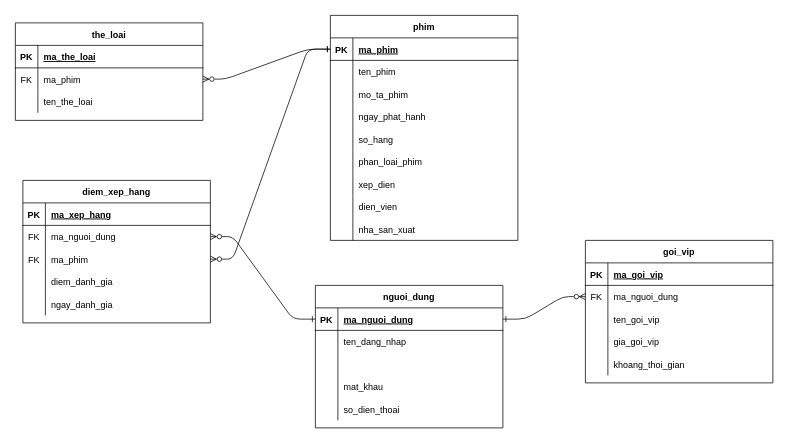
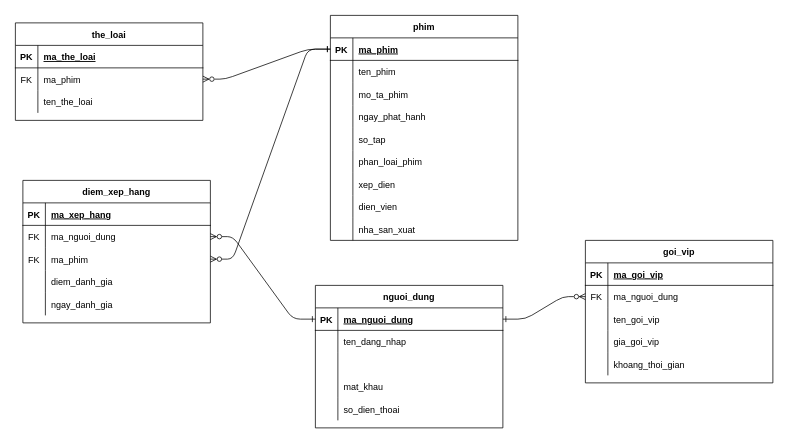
node "so_hang": label "so_hang" -> "so_tap"
